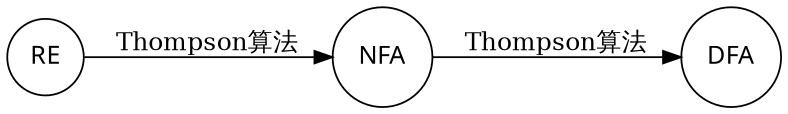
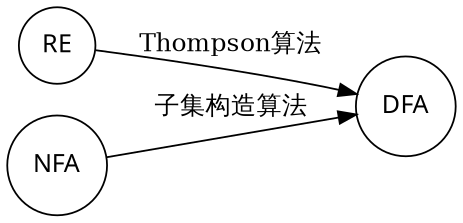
edge "NFA" -> "DFA": label "Thompson算法" -> "子集构造算法"
edge "RE" -> "NFA": now "RE" -> "DFA"
